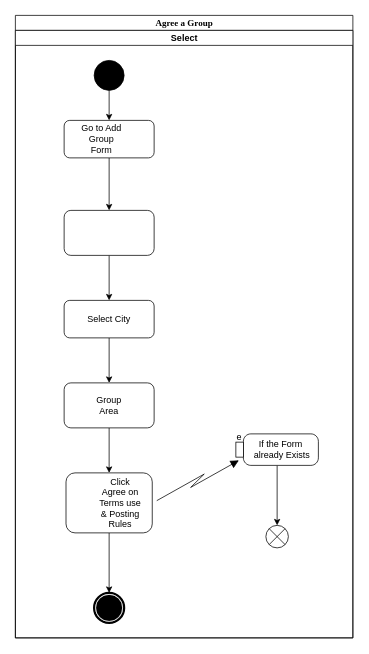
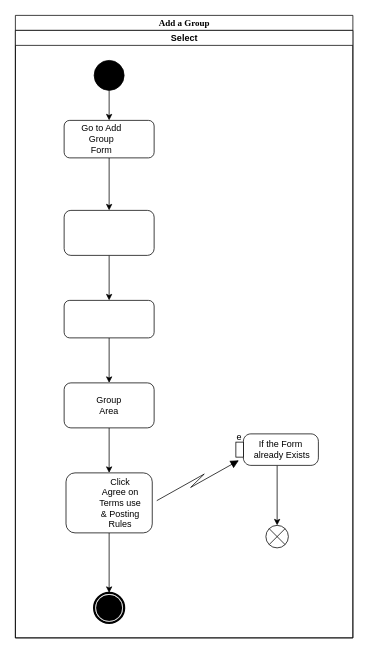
node "Agree a Group": label "Agree a Group" -> "Add a Group"
node "Select City": removed
